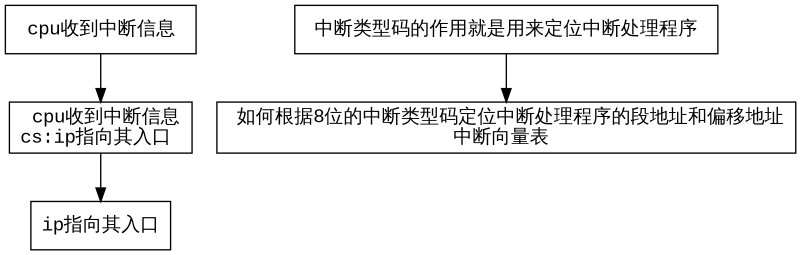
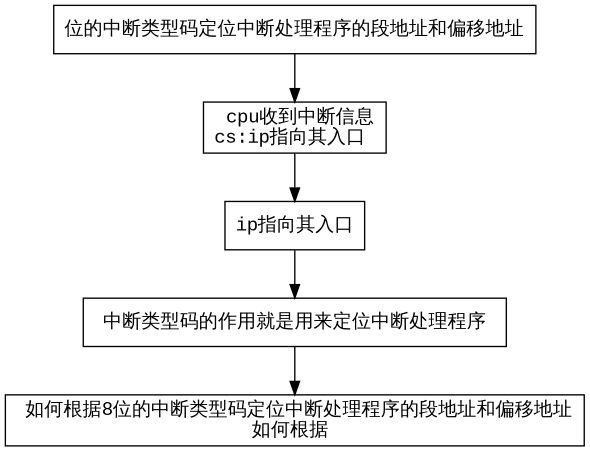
node "cpu收到中断信息": label "cpu收到中断信息" -> "位的中断类型码定位中断处理程序的段地址和偏移地址"
node "如何根据8位的中断类型码定位中断处理程序的段地址和偏移地址 中断向量表": label "如何根据8位的中断类型码定位中断处理程序的段地址和偏移地址 中断向量表" -> "如何根据8位的中断类型码定位中断处理程序的段地址和偏移地址 如何根据"
edge "ip指向其入口" -> "中断类型码的作用就是用来定位中断处理程序": added
